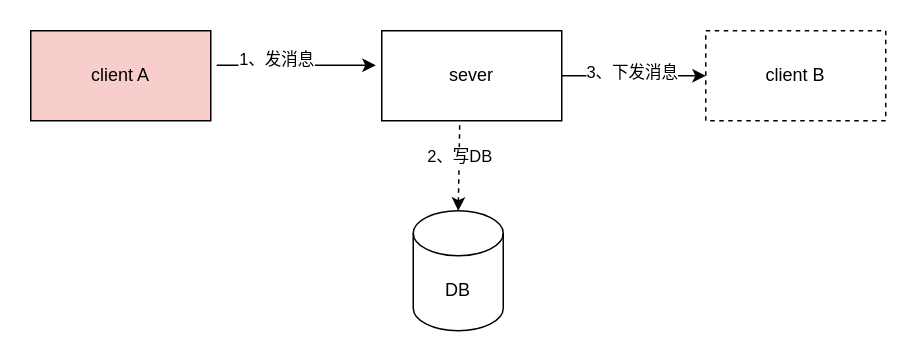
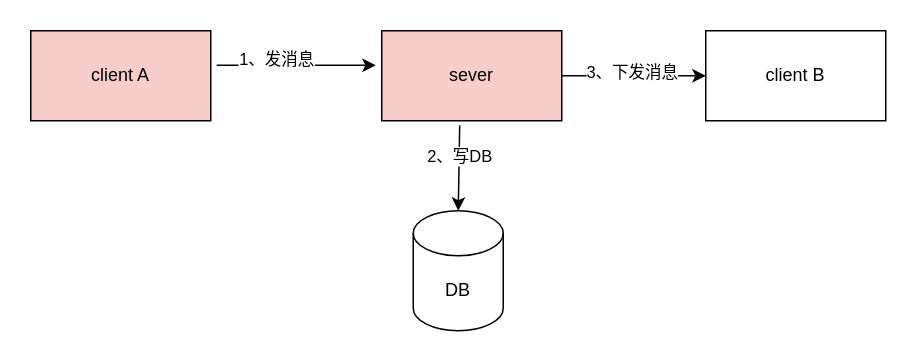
node "sever": fillcolor #ffffff -> #f8cecc
node "client B": style dashed -> solid
edge "sever" -> "DB": style dashed -> solid
